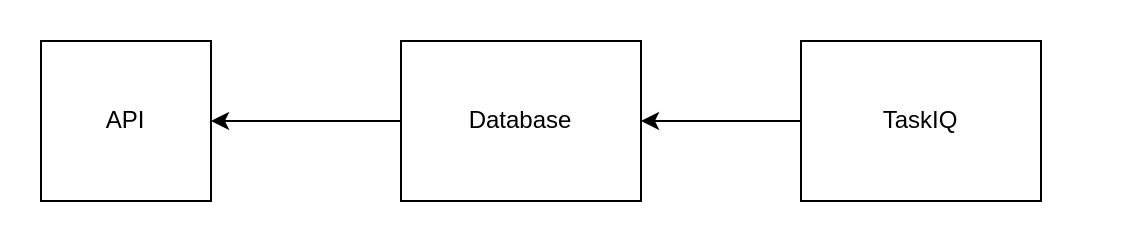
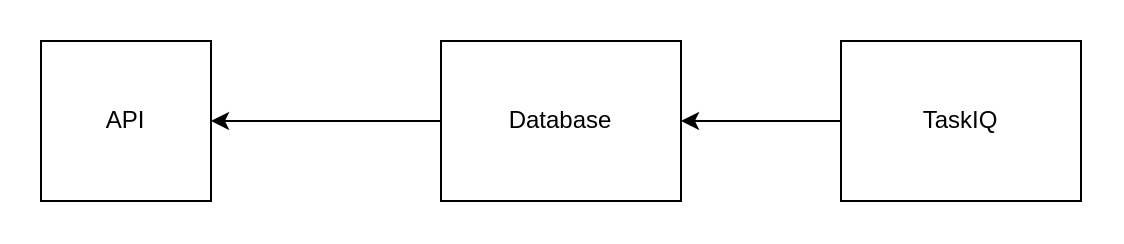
node "Database": moved (521, 121) -> (561, 121)
node "TaskIQ": moved (921, 121) -> (961, 121)
